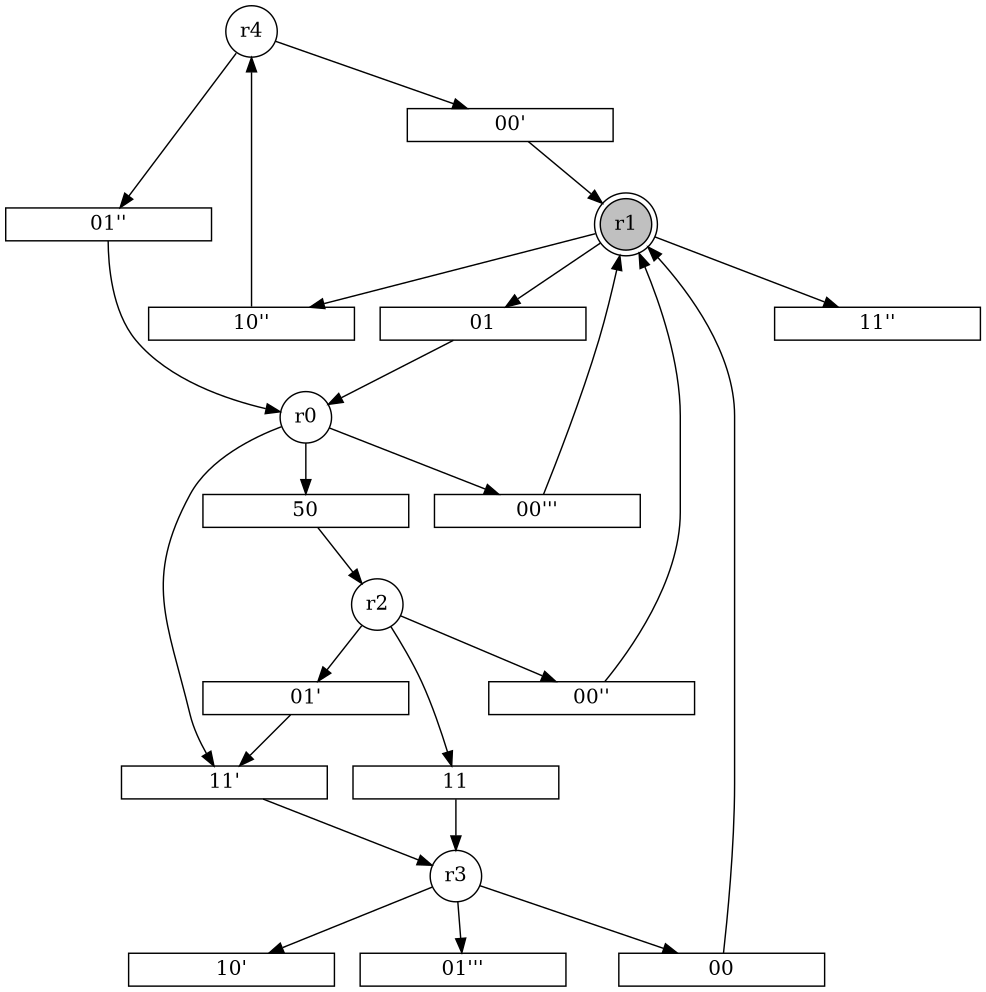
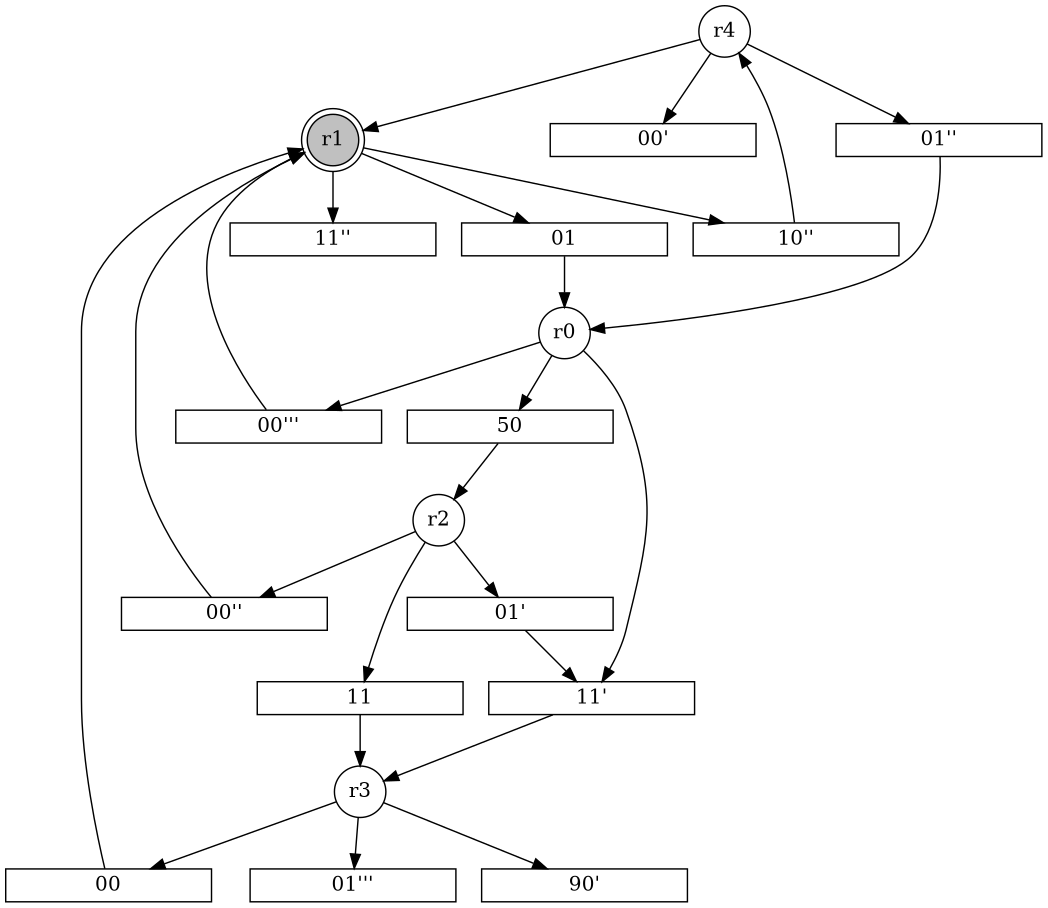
edge "00'" -> "r1": now "r4" -> "r1"
node "10'": label "10'" -> "90'"
